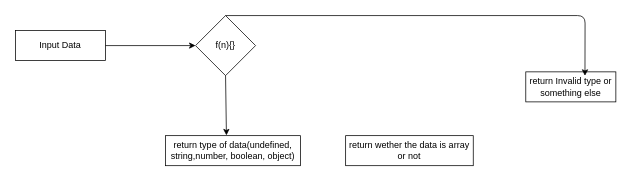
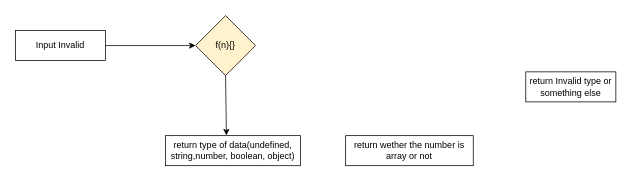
edge "f(n){}" -> "return Invalid type or something else": removed
node "Input Data": label "Input Data" -> "Input Invalid"
node "f(n){}": fillcolor #ffffff -> #fff2cc
node "return wether the data is array or not": label "return wether the data is array or not" -> "return wether the number is array or not"
